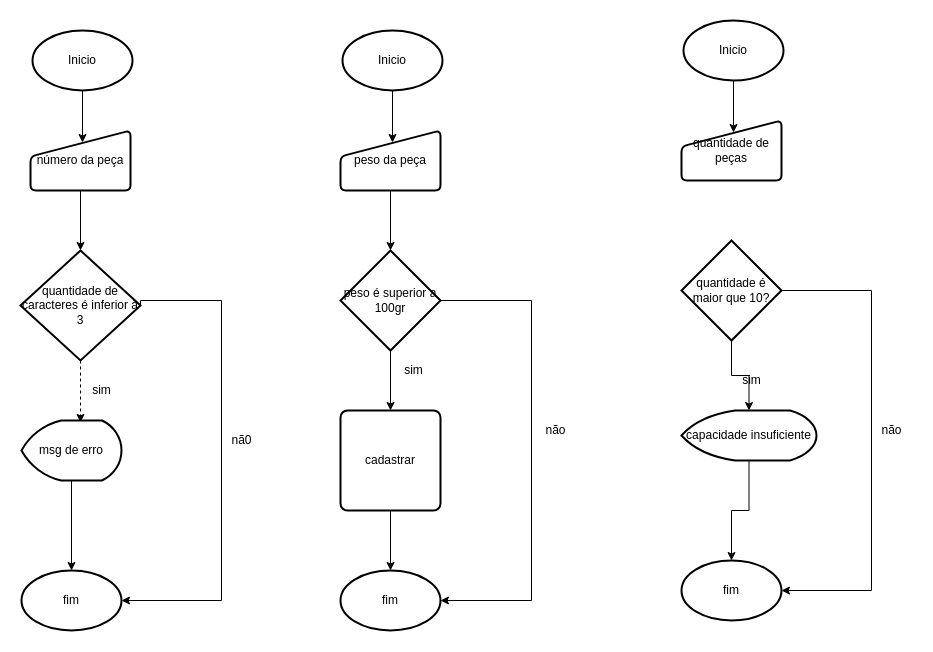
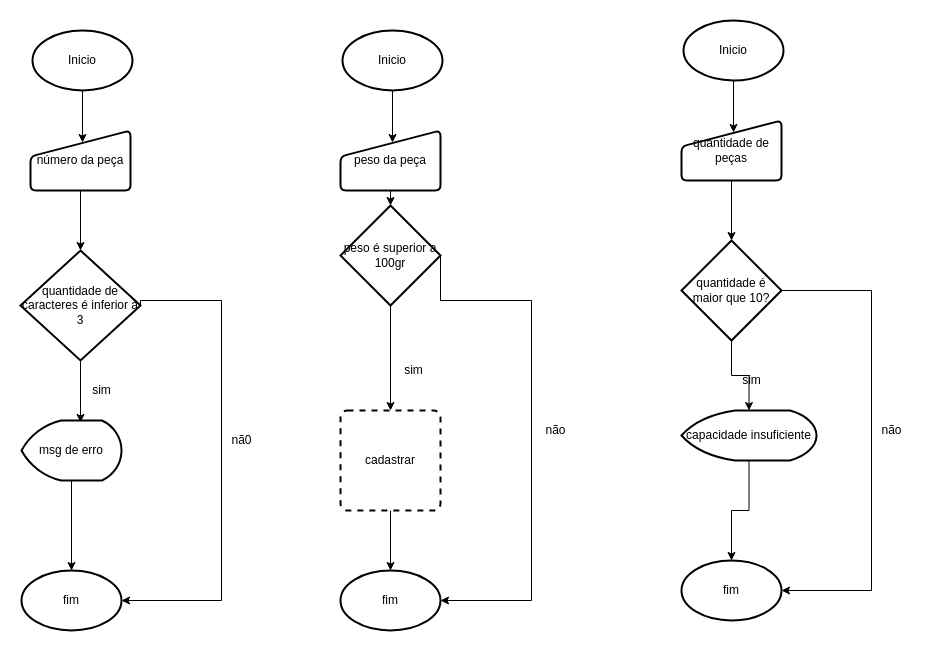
edge "quantidade de peças" -> "quantidade é maior que 10?": added
node "peso é superior a 100gr": moved (391, 301) -> (391, 256)
edge "quantidade de caracteres é inferior à 3" -> "msg de erro": style dashed -> solid
node "cadastrar": style solid -> dashed
